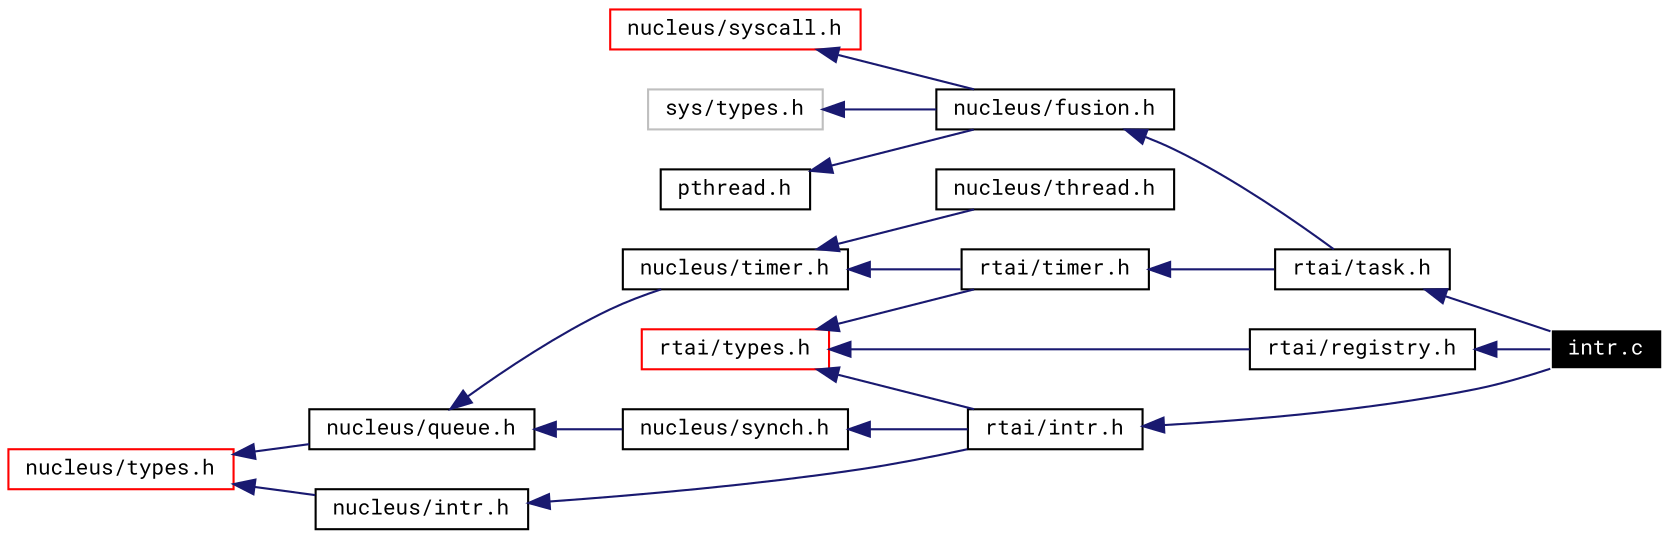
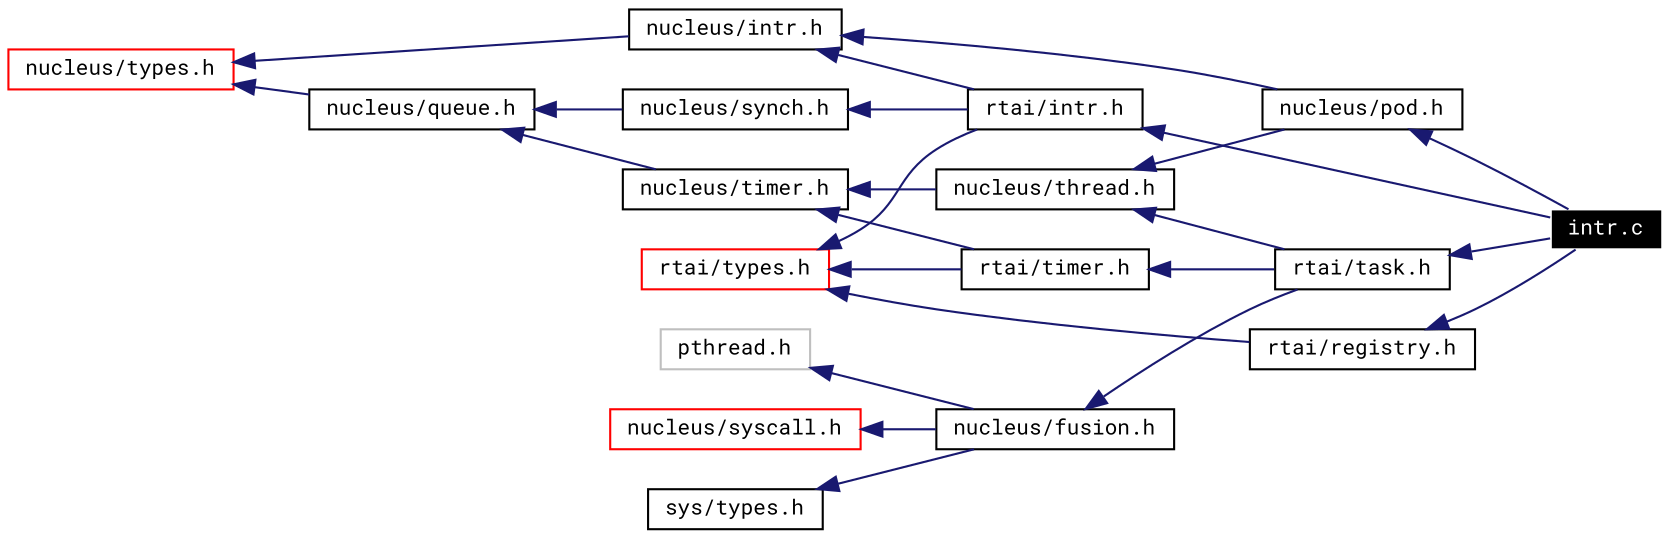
node "sys/types.h": color grey75 -> black
node "nucleus/pod.h": added
node "pthread.h": color black -> grey75
edge "rtai/task.h" -> "nucleus/thread.h": added
